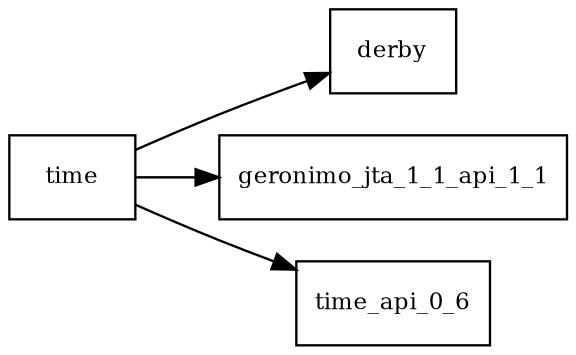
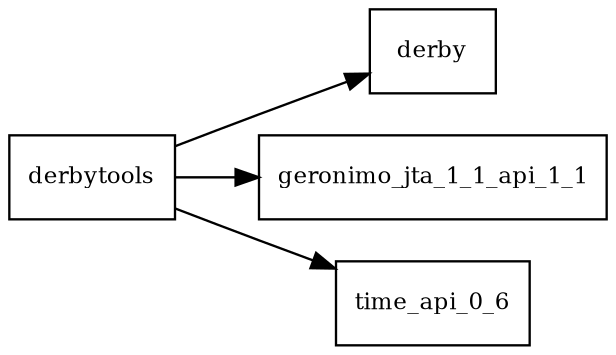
node "time": label "time" -> "derbytools"
